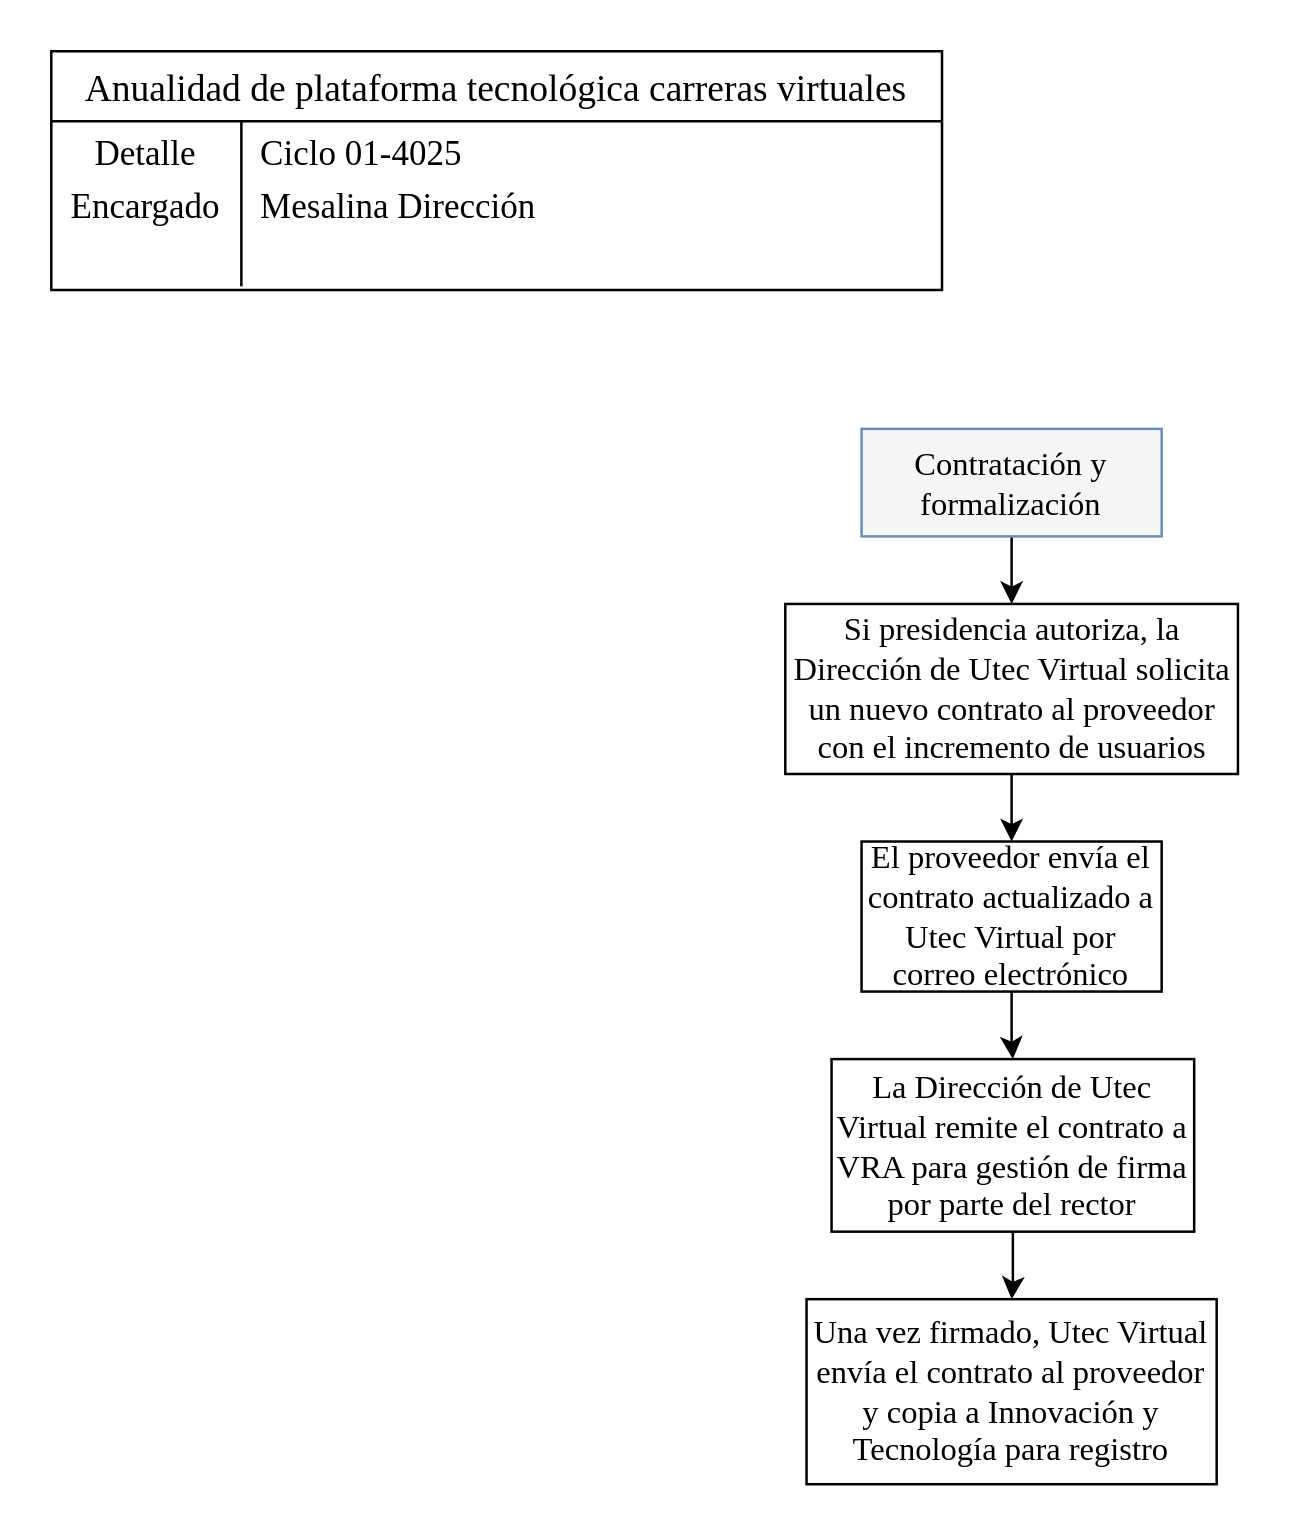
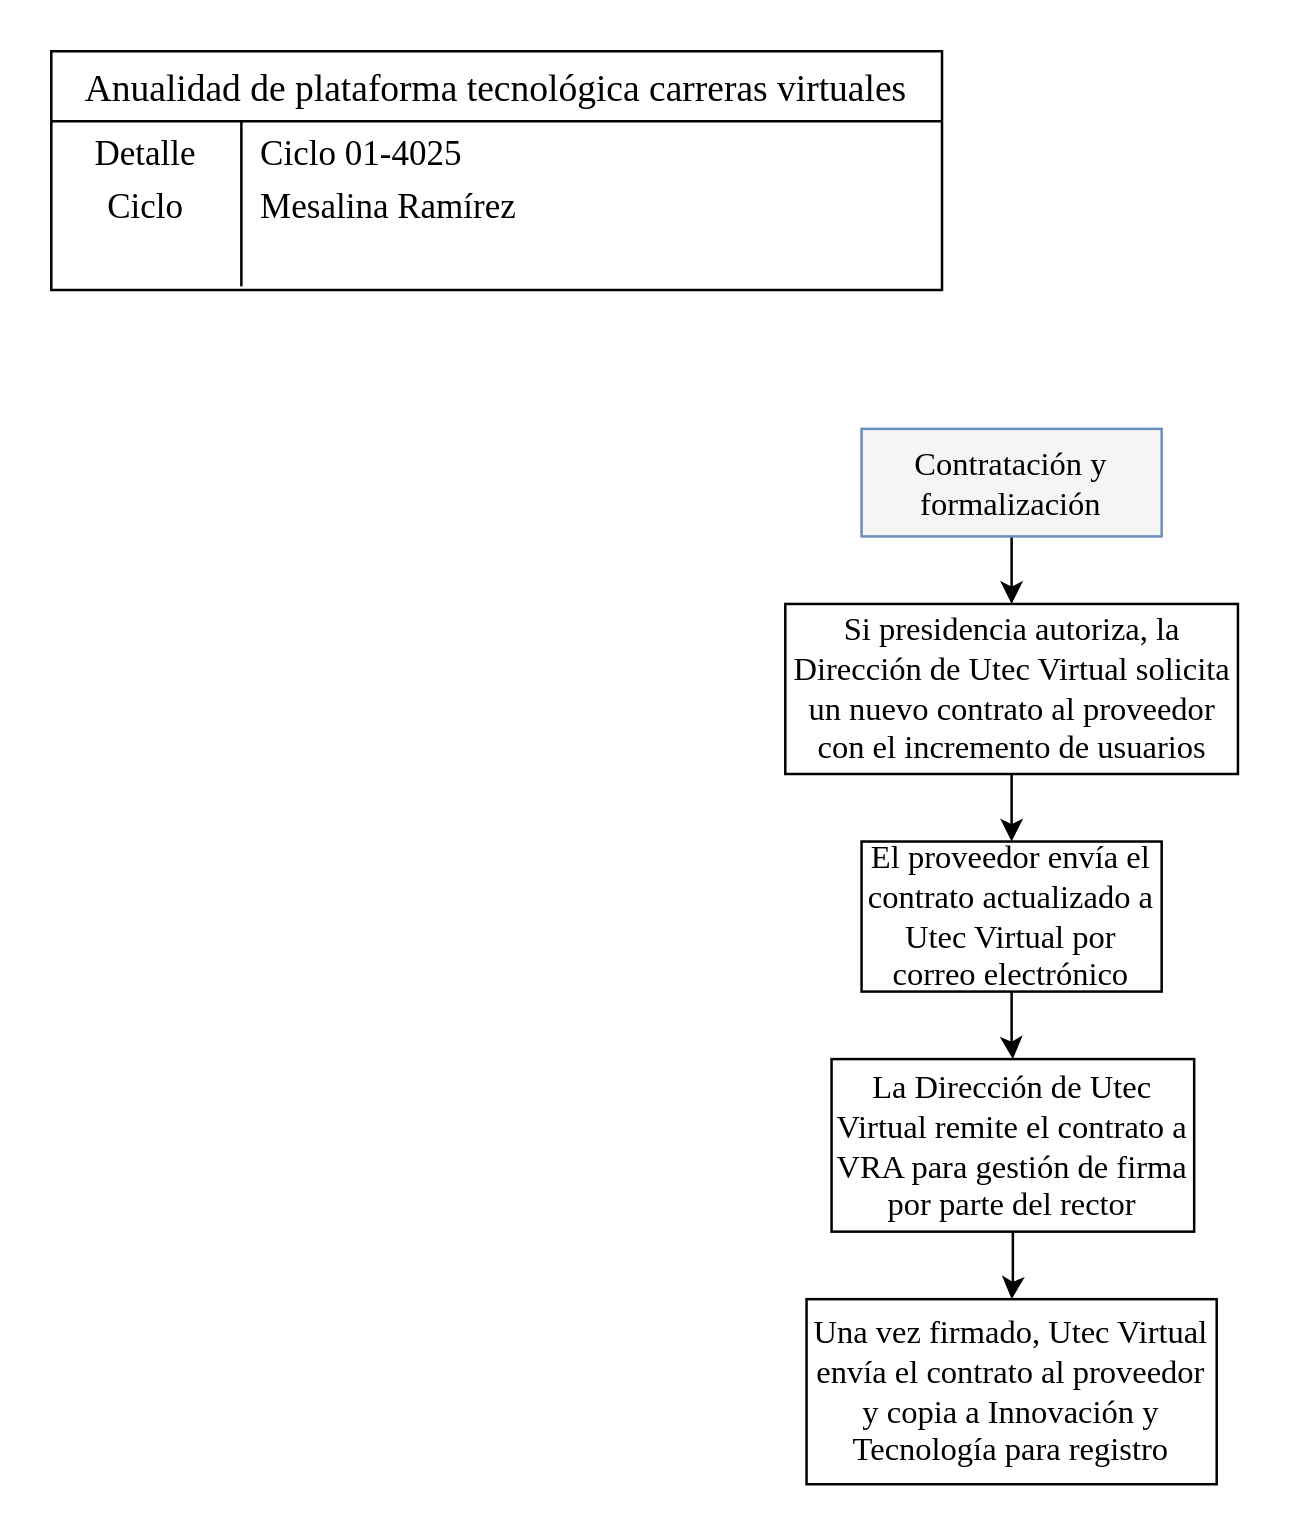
node "Encargado": label "Encargado" -> "Ciclo"
node "Mesalina Dirección": label "Mesalina Dirección" -> "Mesalina Ramírez"
